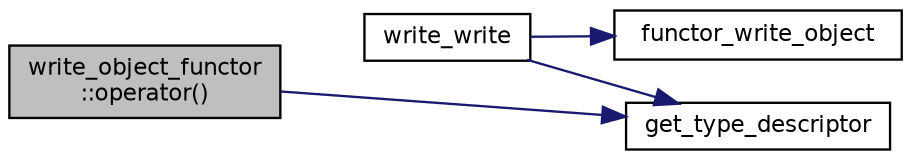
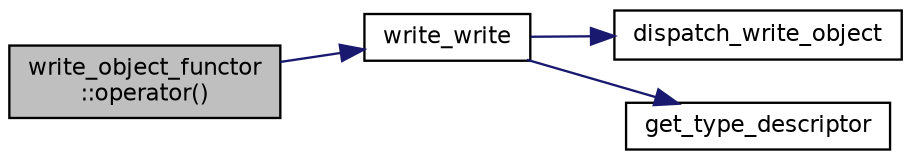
node "functor_write_object": label "functor_write_object" -> "dispatch_write_object"
edge "write_object_functor ::operator()" -> "get_type_descriptor": now "write_object_functor ::operator()" -> "write_write"
